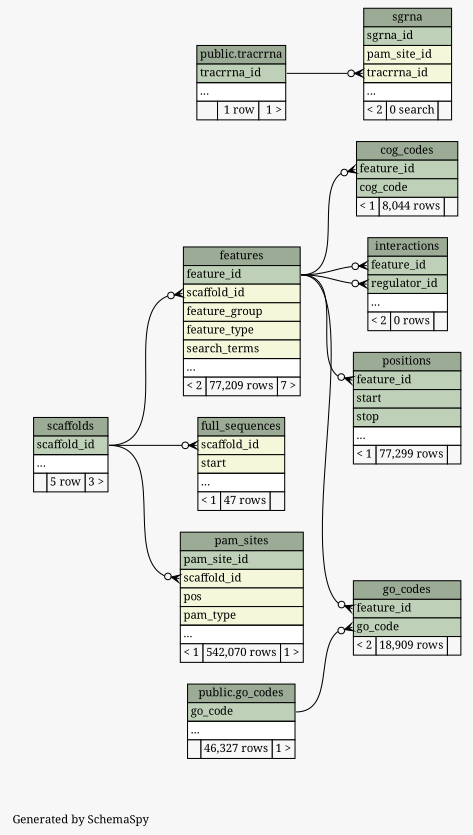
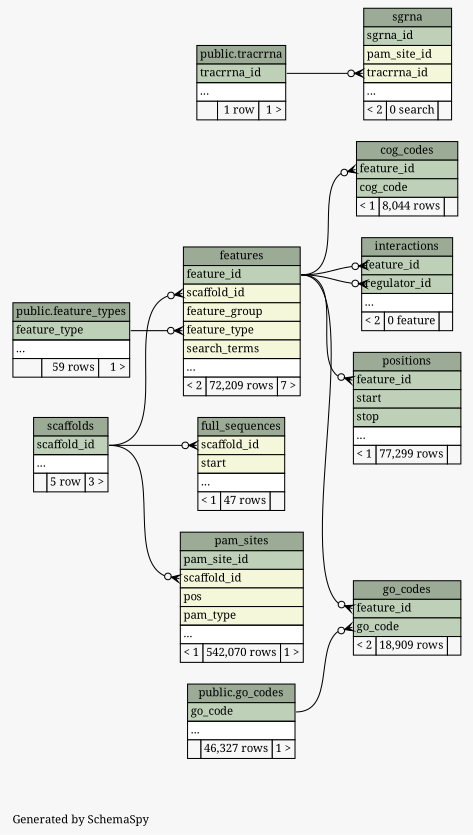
node "interactions": text "0 rows" -> "0 feature"
node "public.feature_types": added
node "features": text "77,209 rows" -> "72,209 rows"
